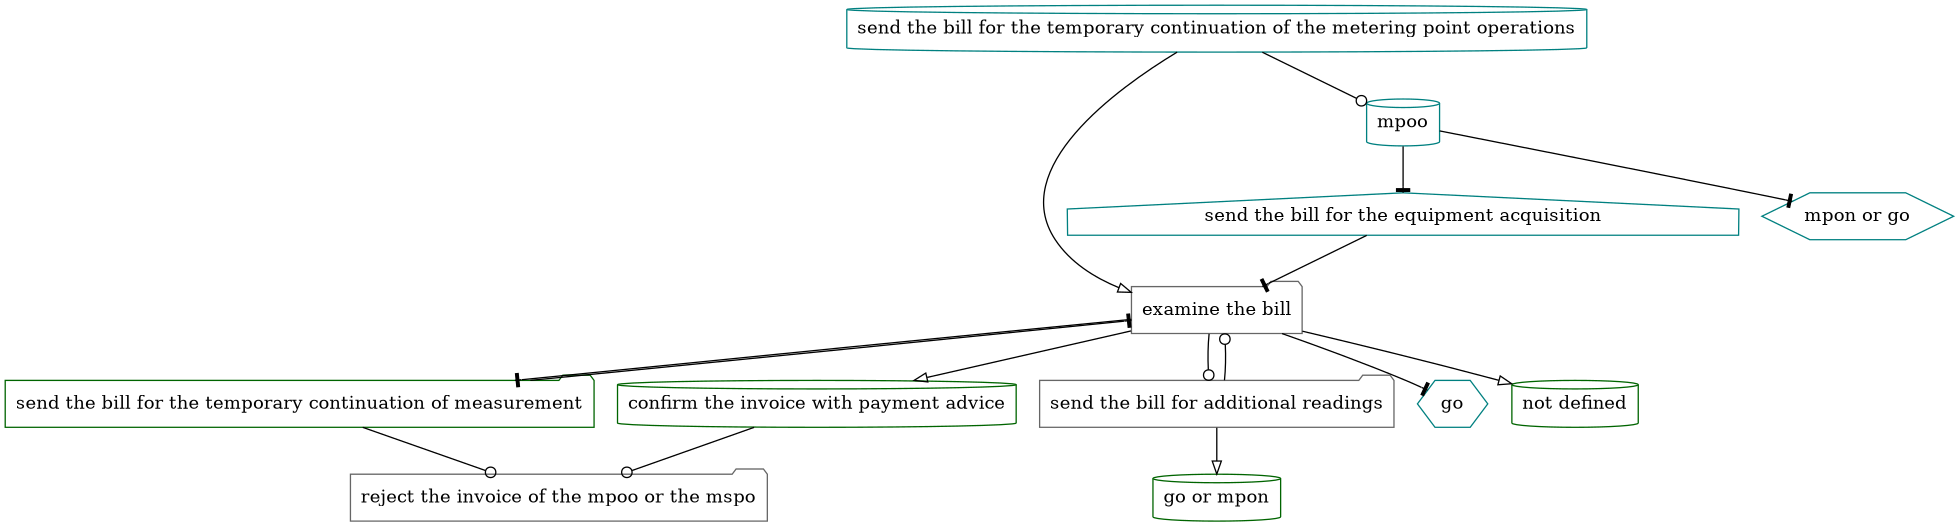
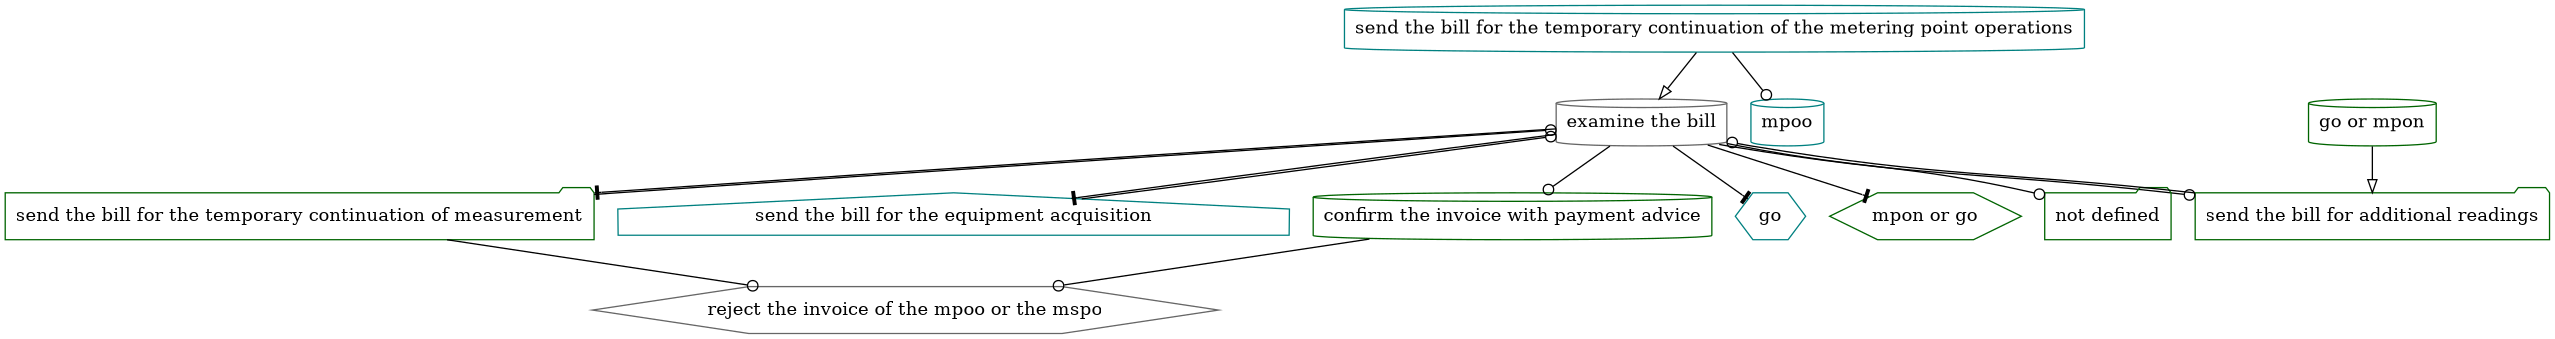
edge "mpoo" -> "mpon or go": now "examine the bill" -> "mpon or go"
edge "mpoo" -> "send the bill for the equipment acquisition": now "examine the bill" -> "send the bill for the equipment acquisition"
node "mpon or go": color teal -> darkgreen
edge "send the bill for the equipment acquisition" -> "examine the bill": arrowhead tee -> odot
node "examine the bill": shape folder -> cylinder
edge "send the bill for the temporary continuation of measurement" -> "examine the bill": arrowhead tee -> odot
edge "examine the bill" -> "confirm the invoice with payment advice": arrowhead onormal -> odot
edge "examine the bill" -> "not defined": arrowhead onormal -> odot
node "send the bill for additional readings": color gray40 -> darkgreen
node "not defined": shape cylinder -> folder
edge "send the bill for additional readings" -> "go or mpon": reversed
node "reject the invoice of the mpoo or the mspo": shape folder -> hexagon
